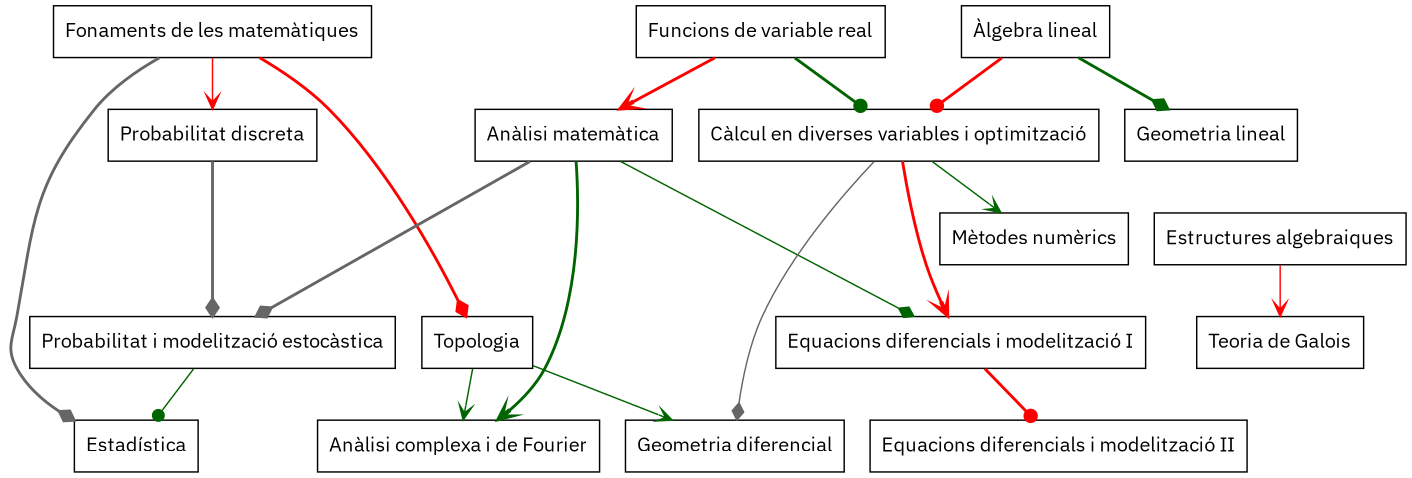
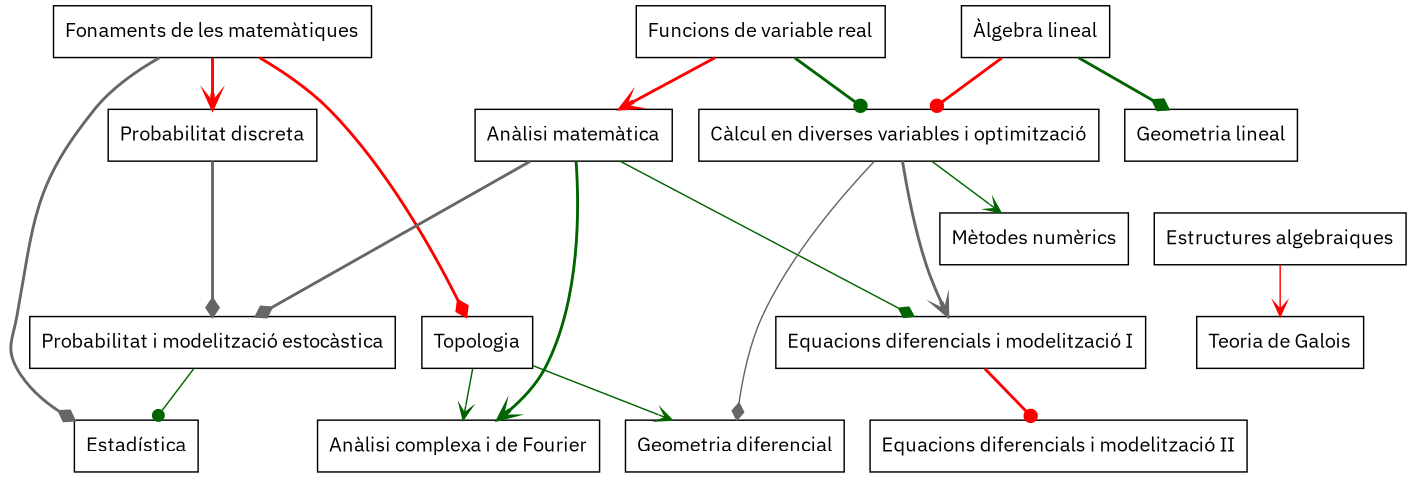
edge "Fonaments de les matemàtiques" -> "Probabilitat discreta": style solid -> bold
edge "Càlcul en diverses variables i optimització" -> "Equacions diferencials i modelització I": color red -> gray40
